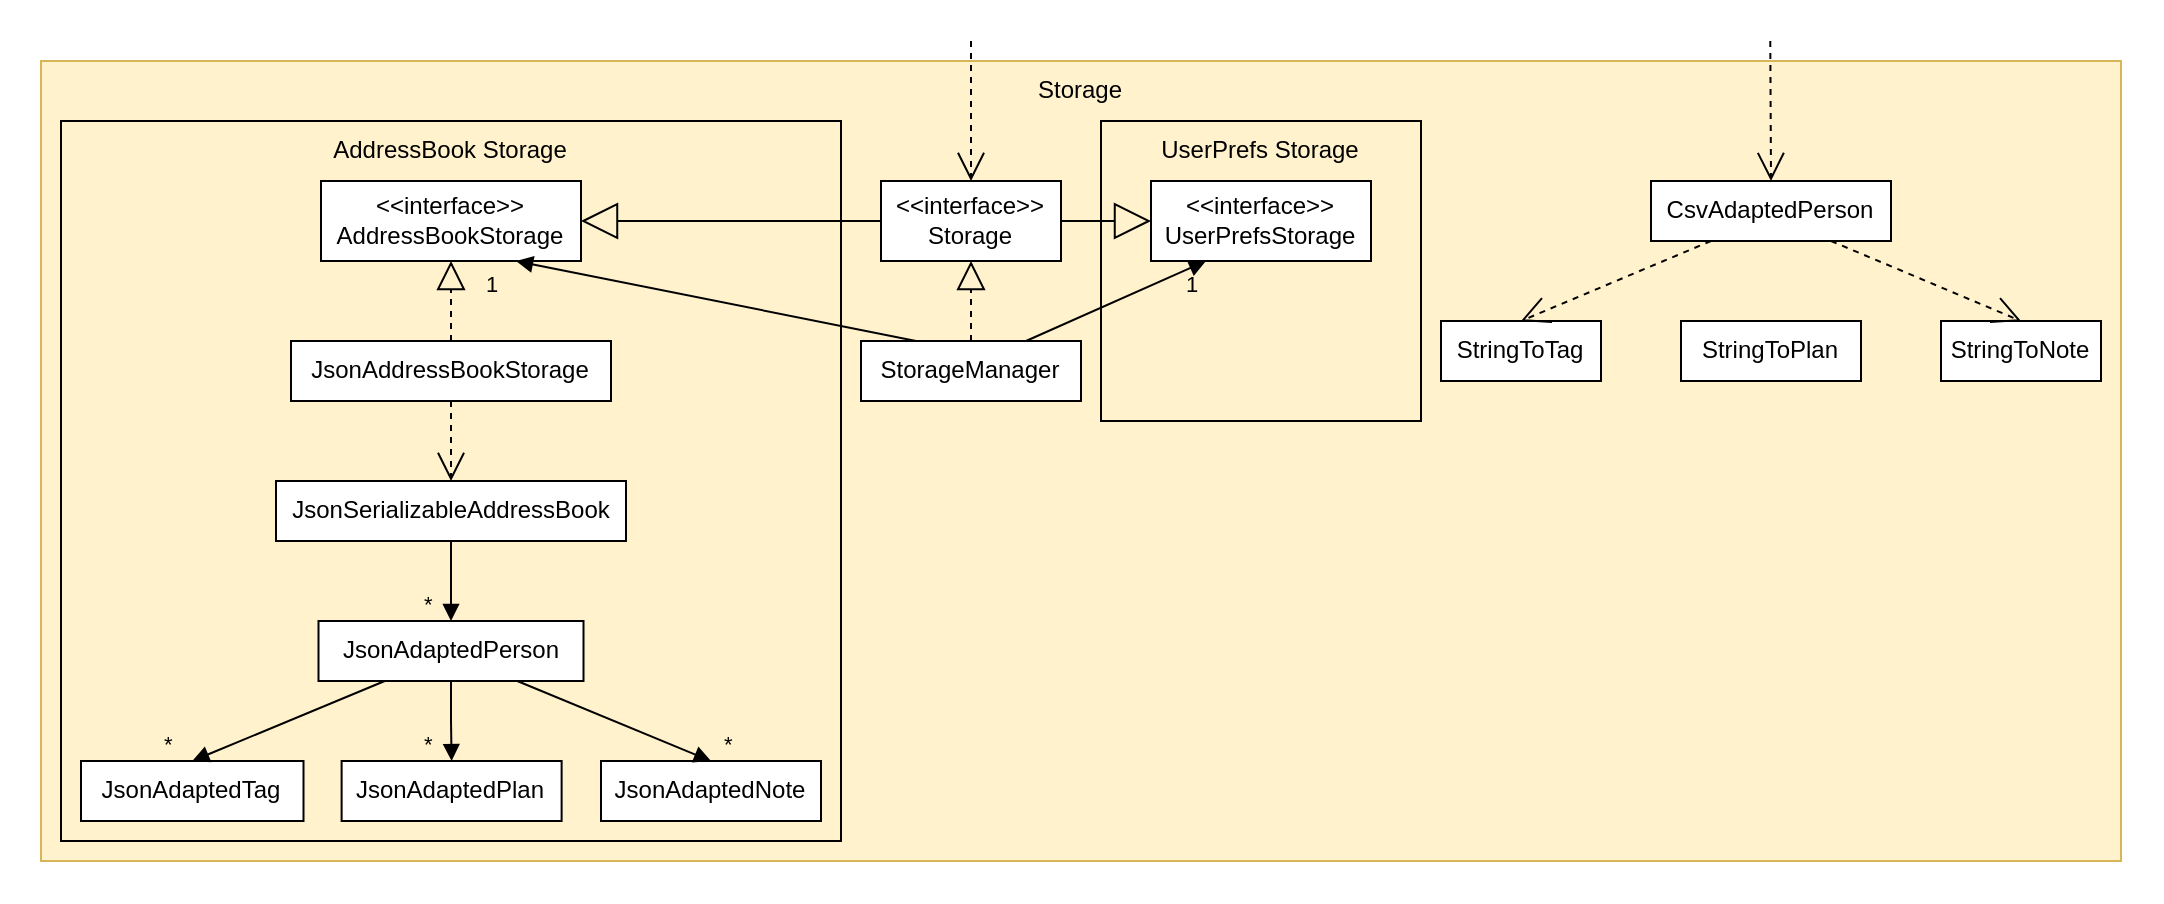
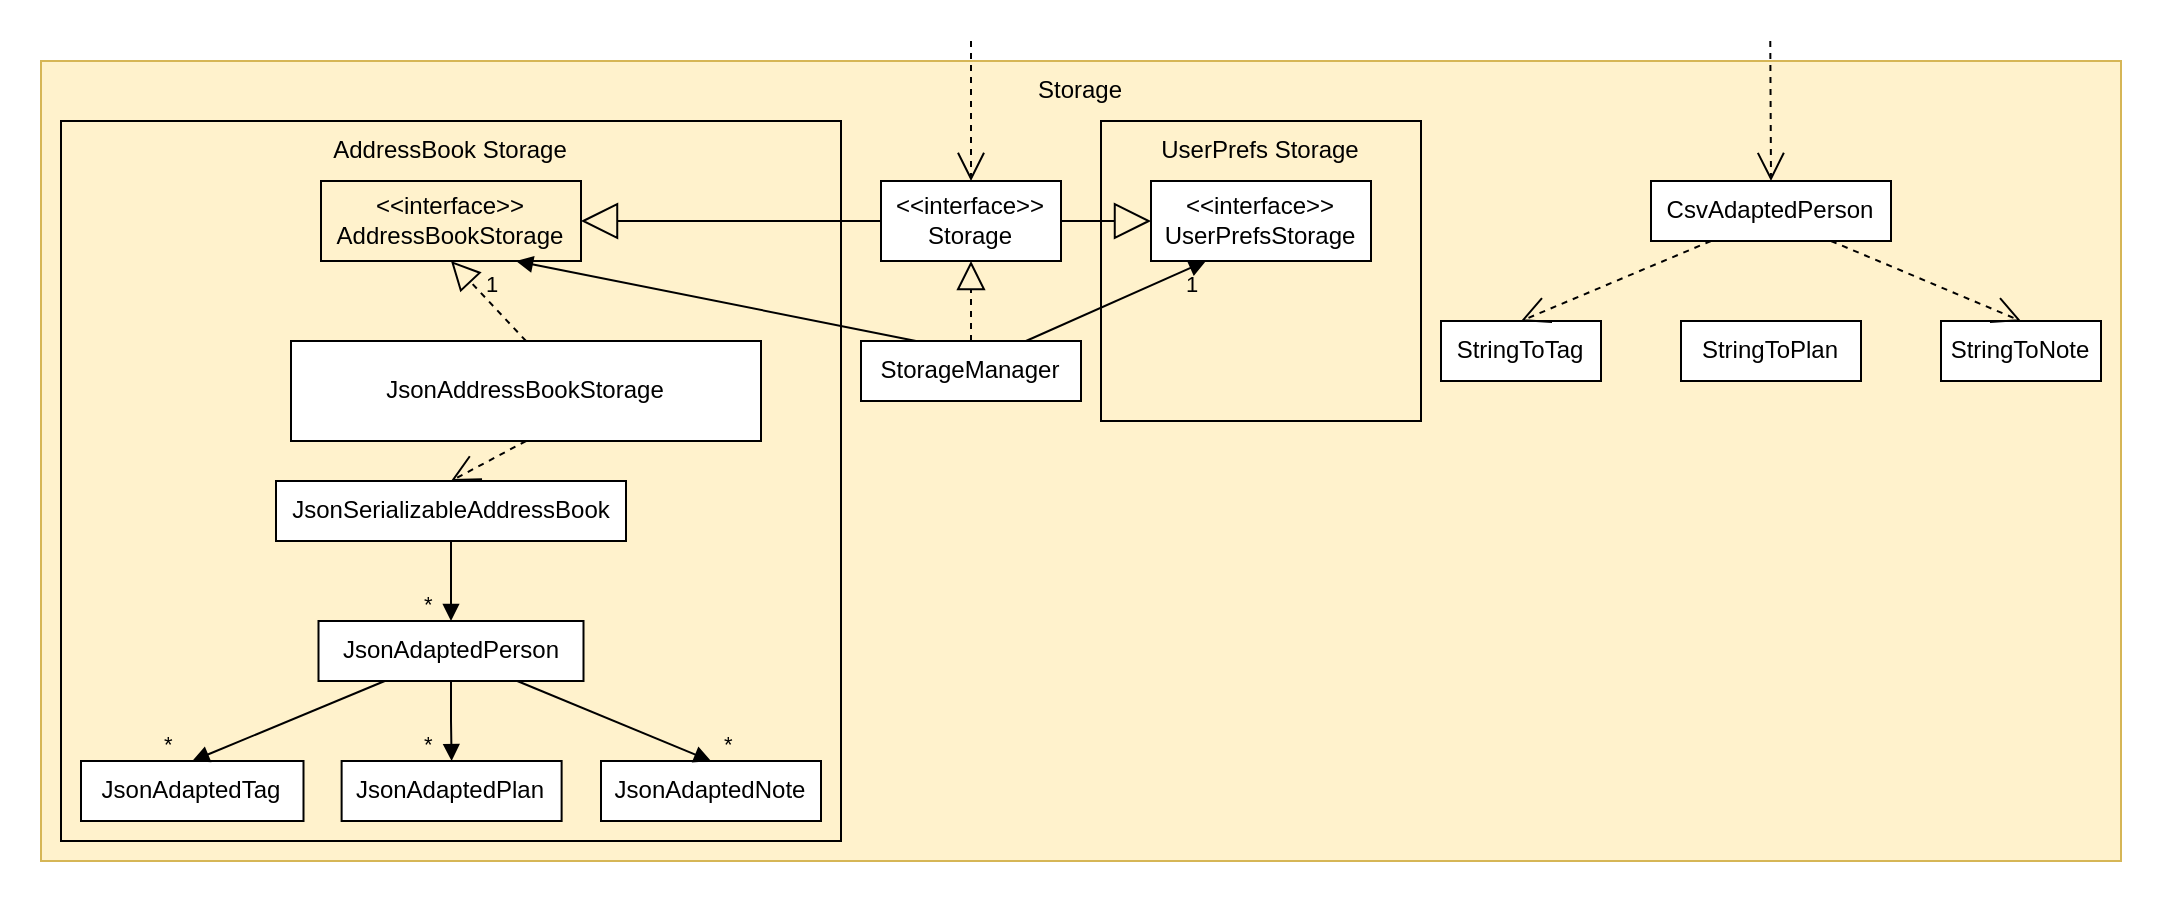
node "<<interface>> AddressBookStorage": fillcolor #ffffff -> #fff2cc
node "JsonAddressBookStorage": size 320x60 -> 470x100
